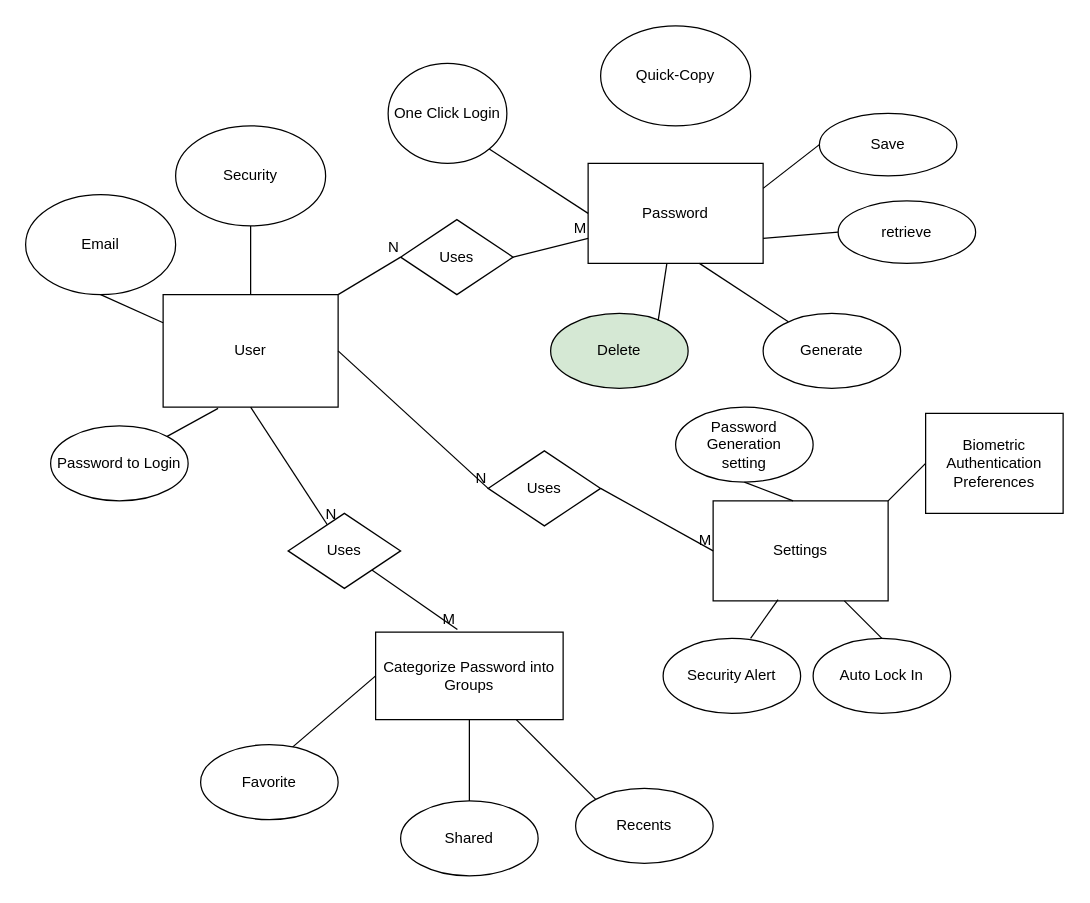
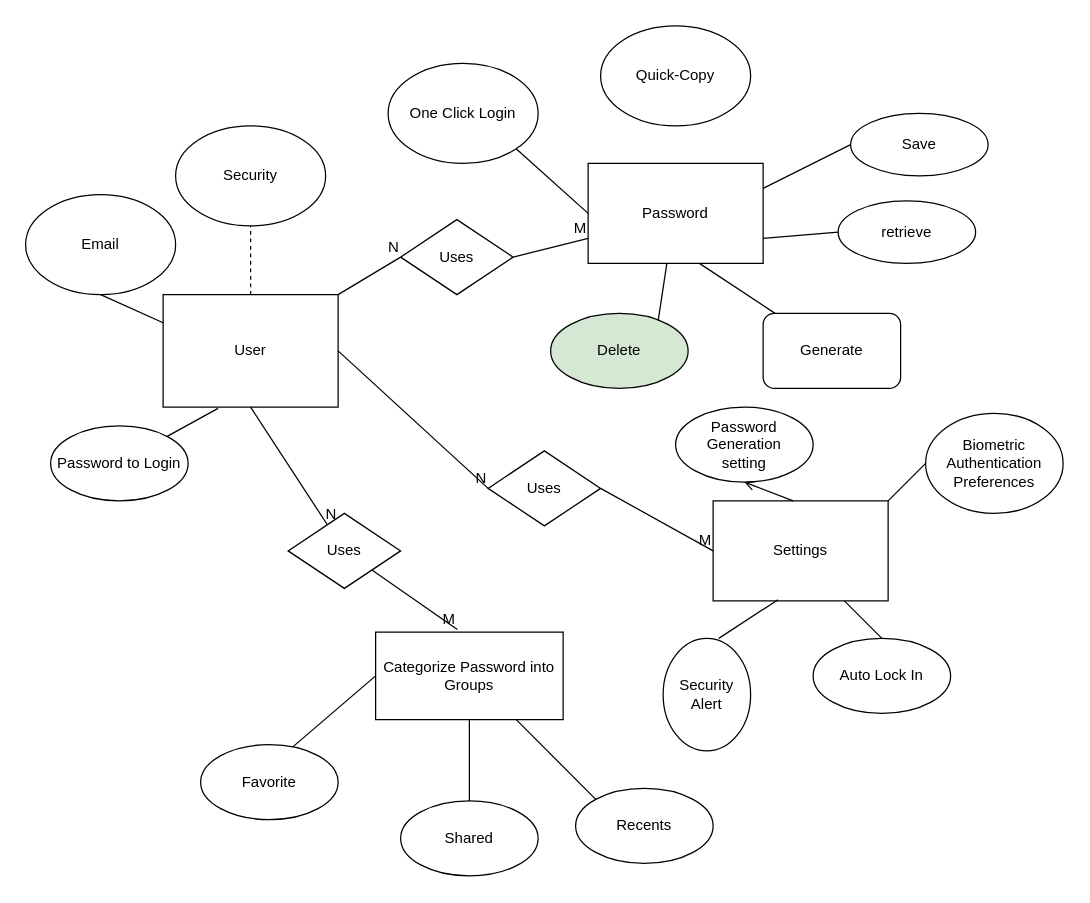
node "One Click Login": size 119x100 -> 150x100
node "Save": moved (888, 144) -> (919, 144)
edge "Security" -- "User": style solid -> dashed
node "Generate": shape ellipse -> rounded rectangle
node "Biometric Authentication Preferences": shape rectangle -> ellipse
edge "Password Generation setting" -- "Settings": arrowhead none -> open
node "Security Alert": size 138x75 -> 88x113
